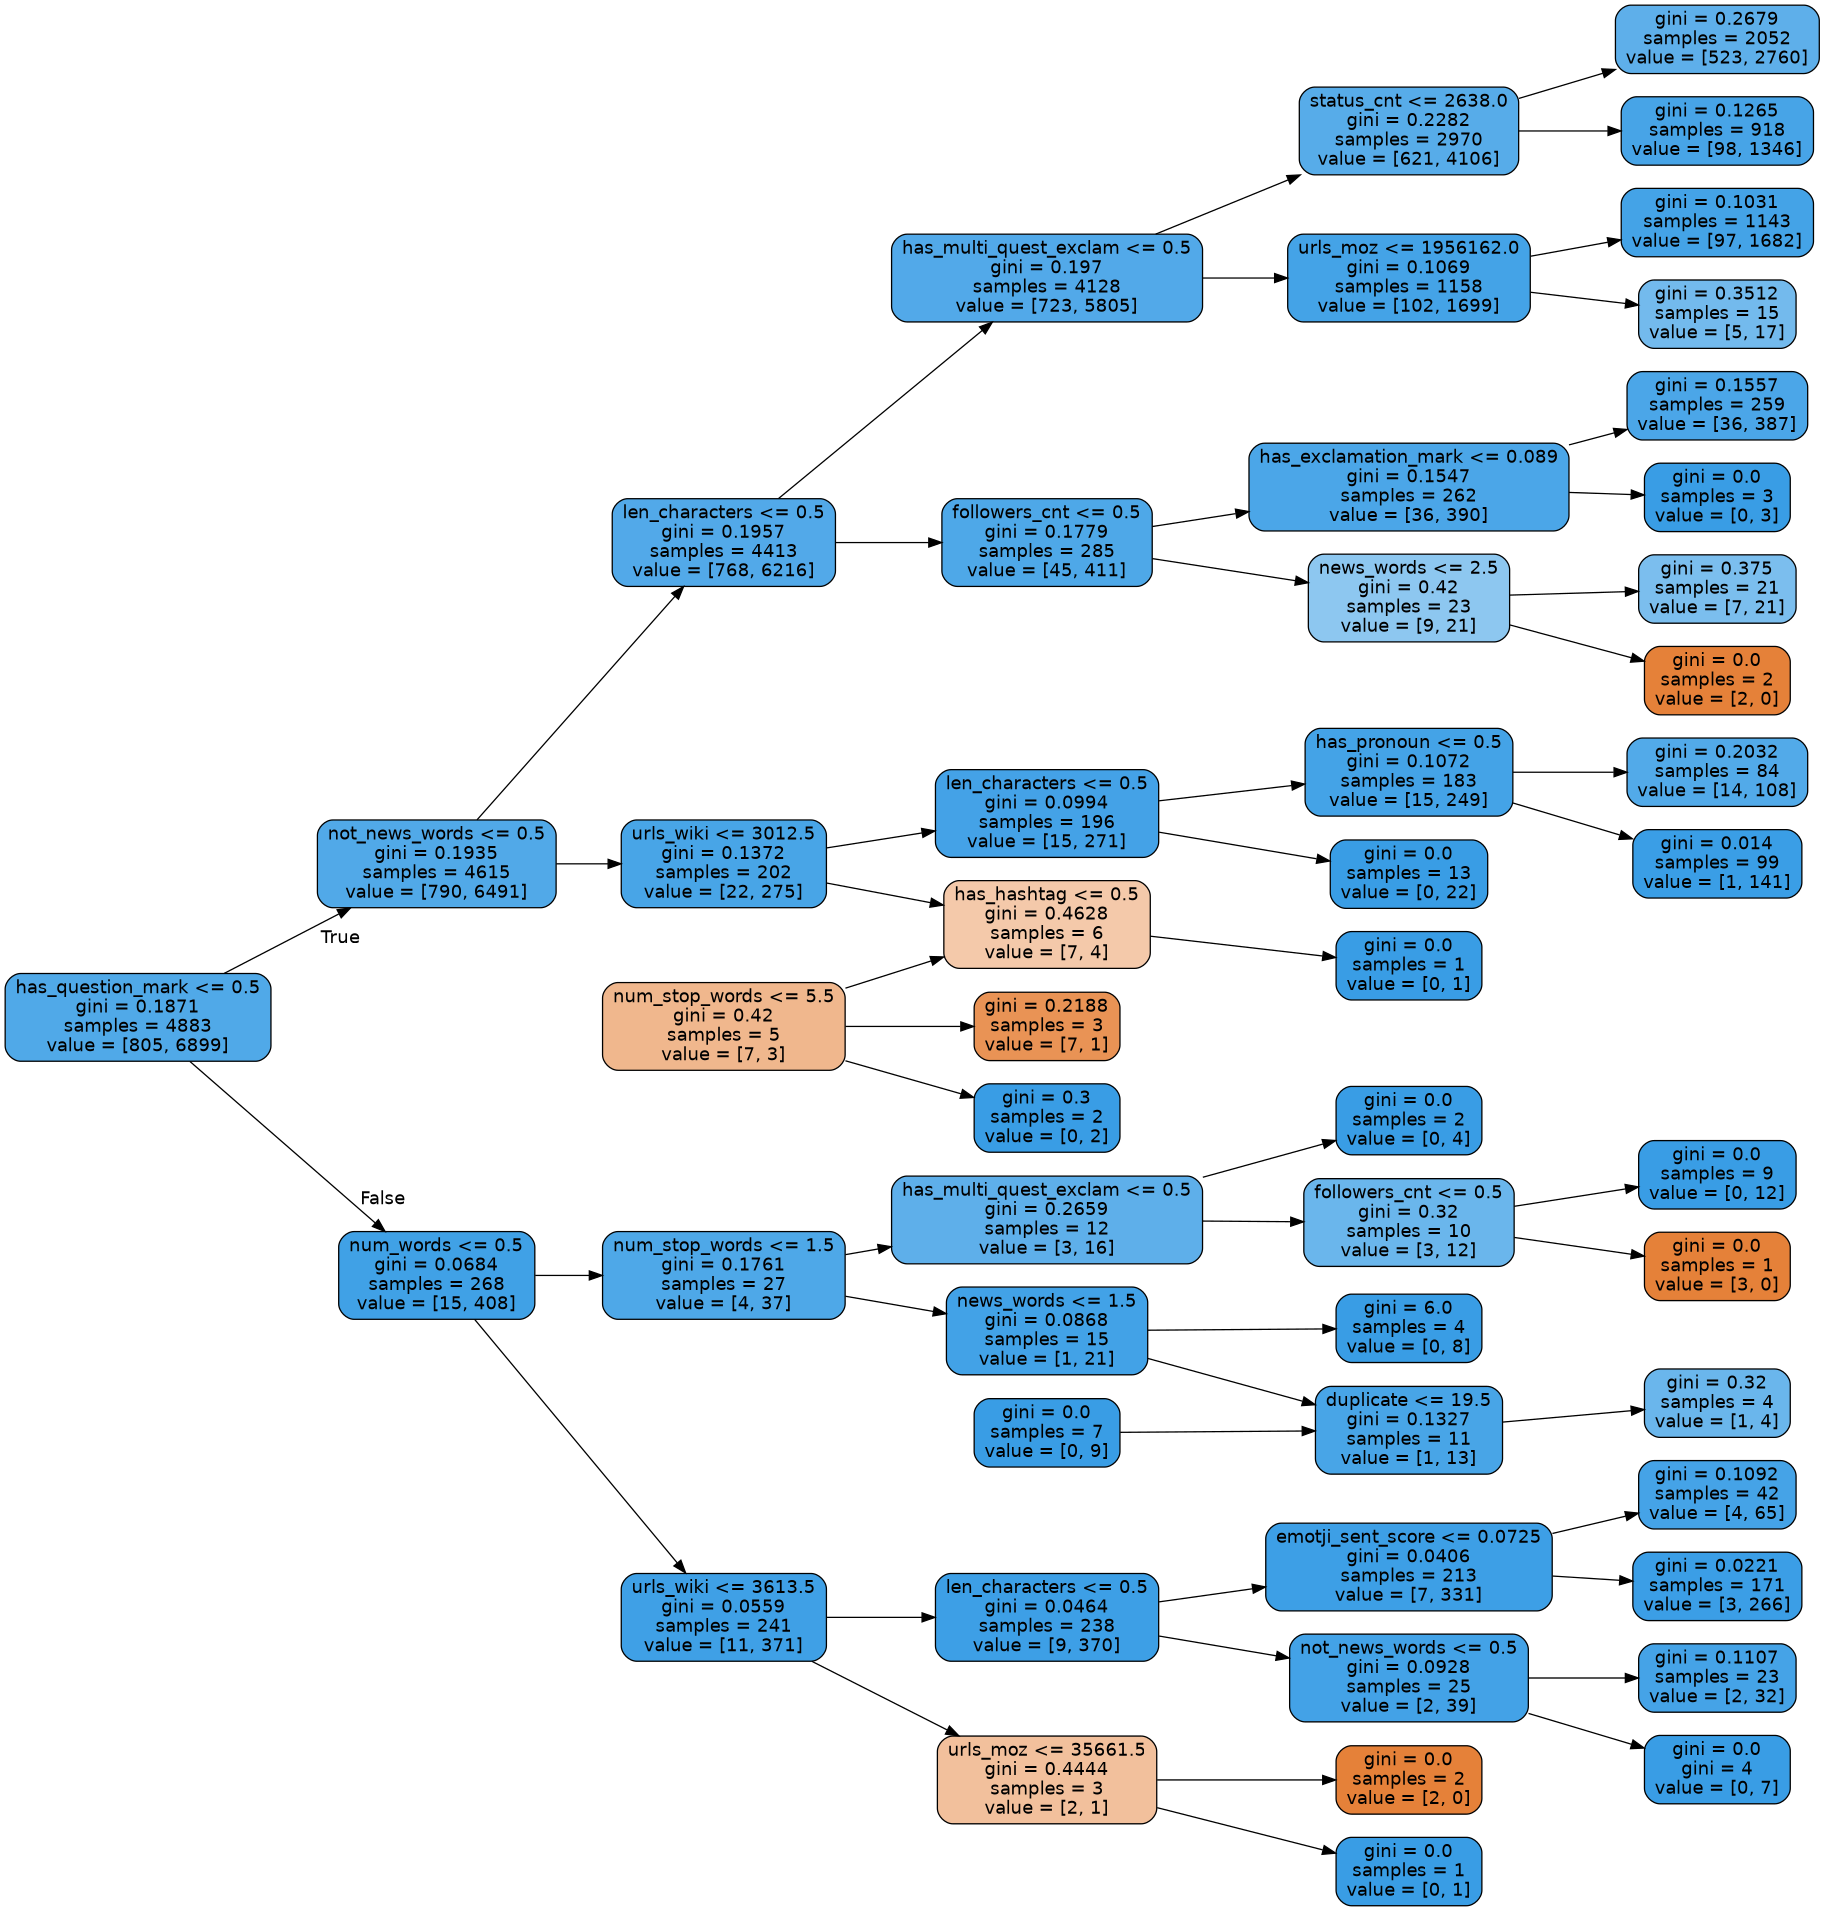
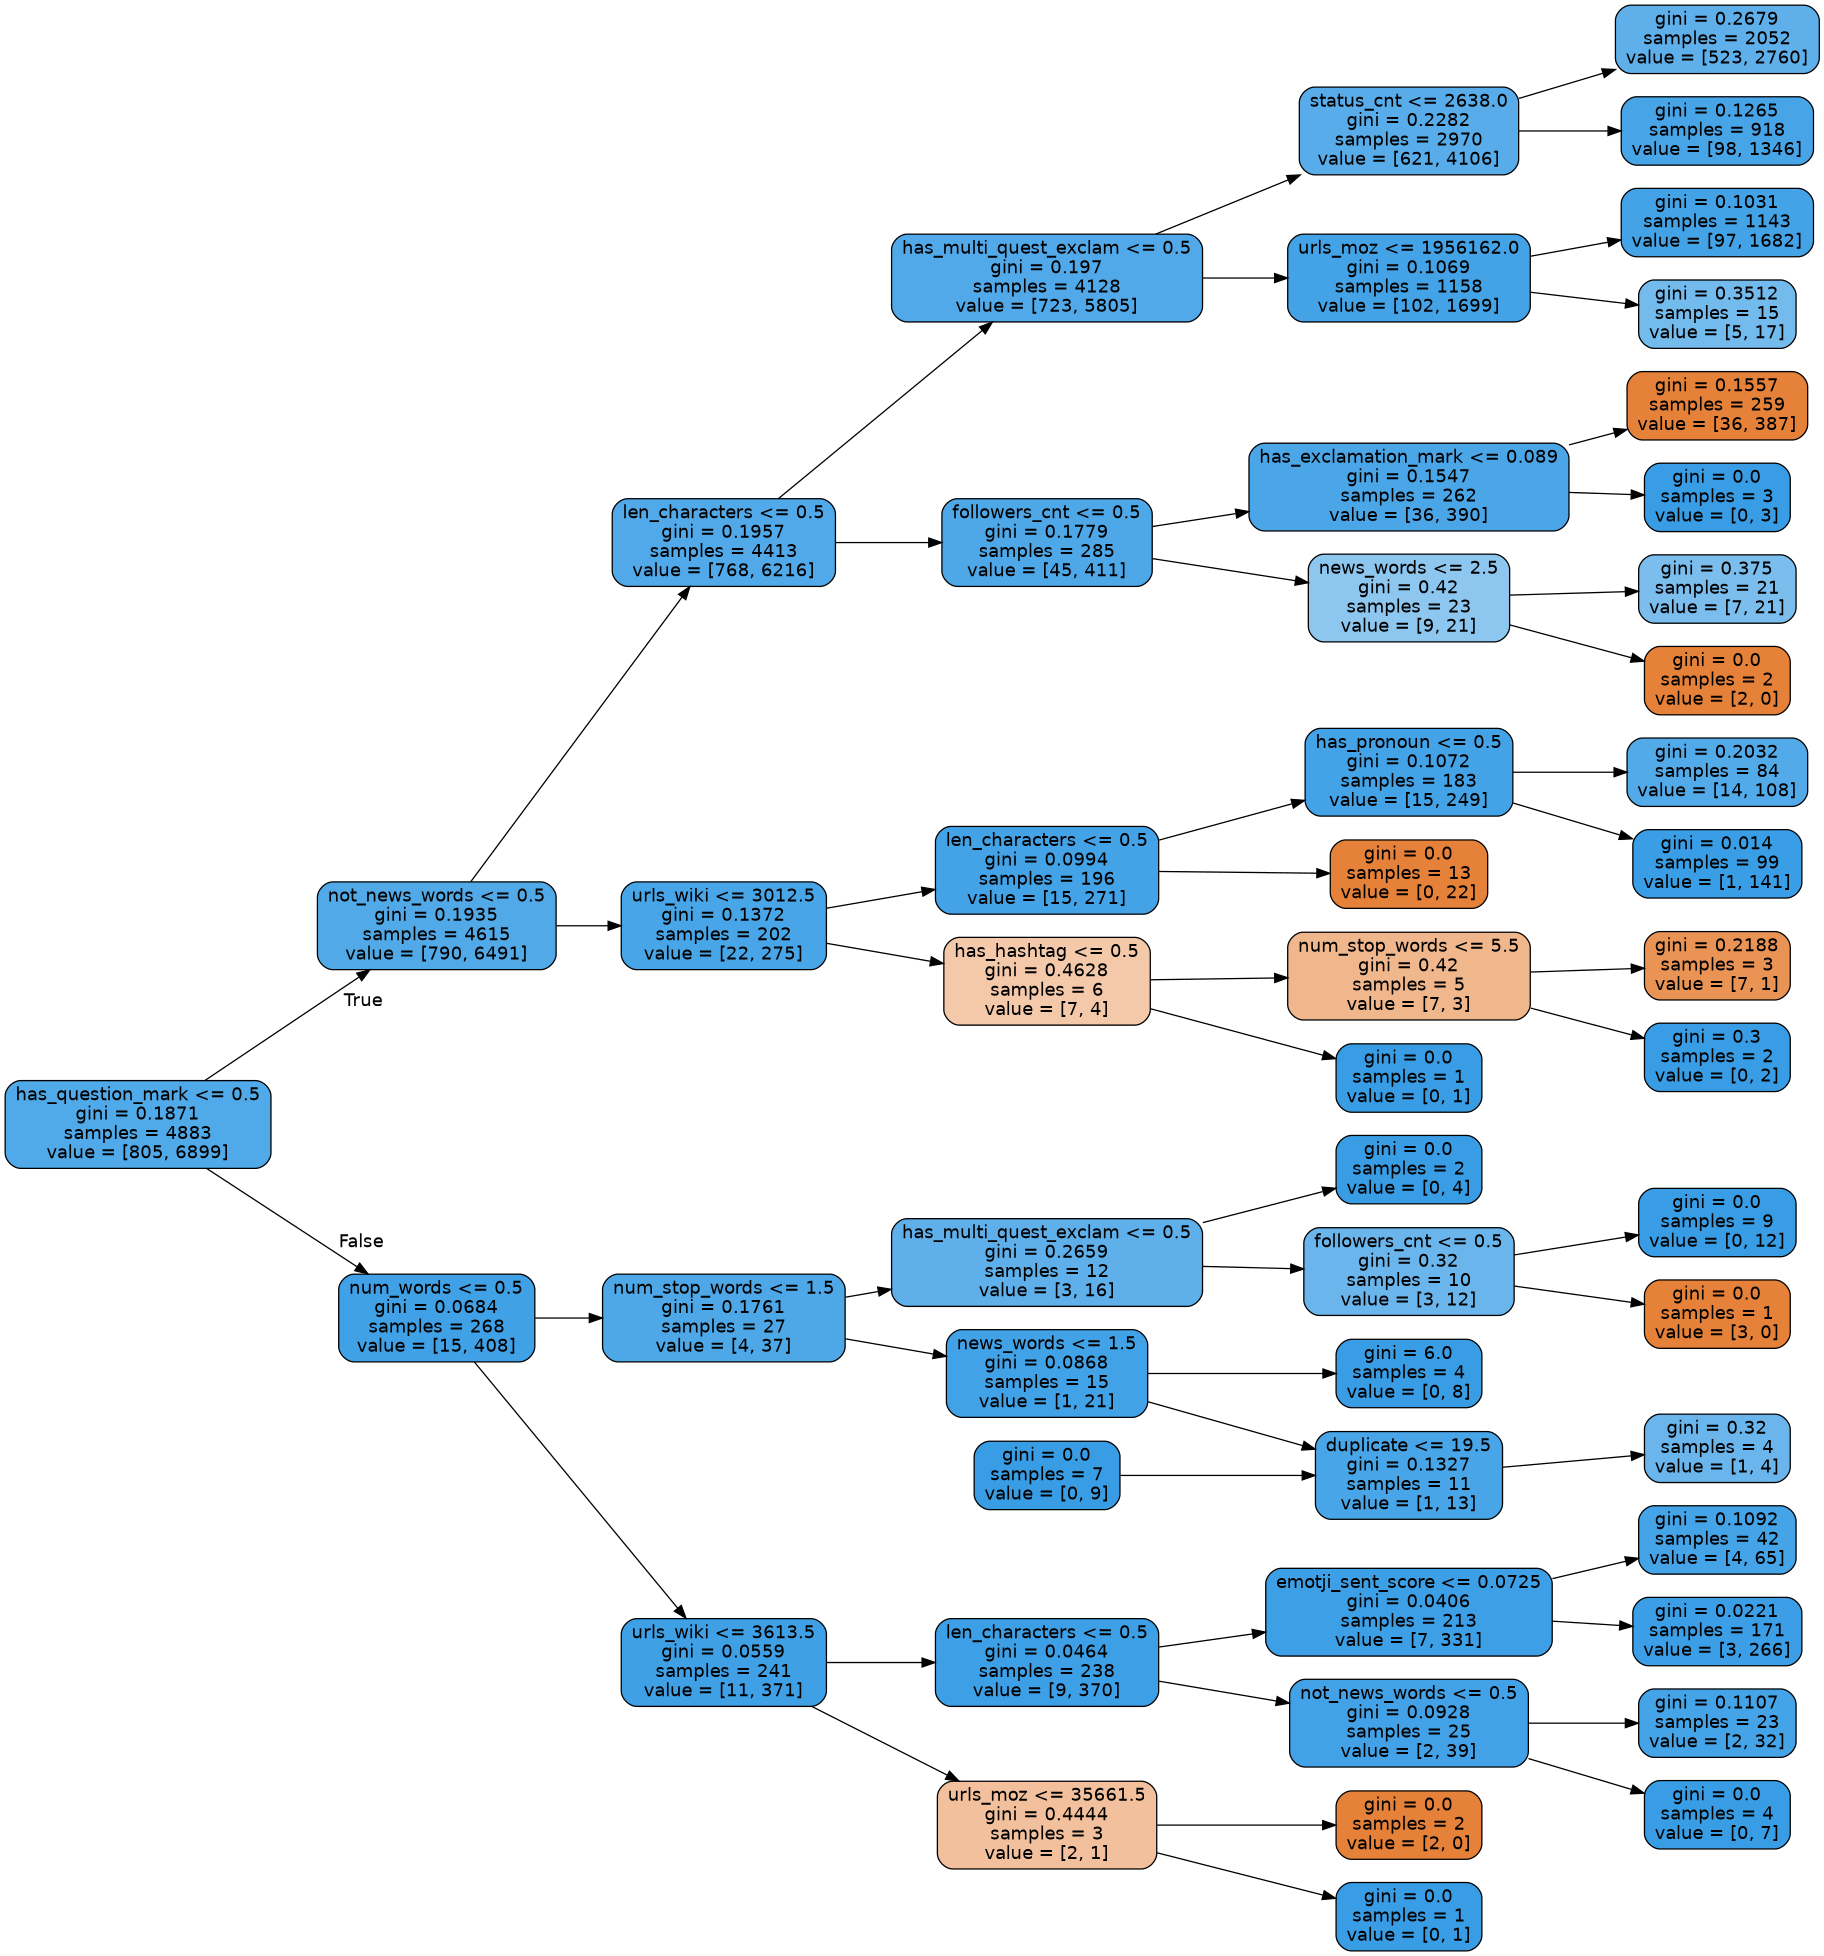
node "gini = 0.1557 samples = 259 value = [36, 387]": fillcolor #399de5e7 -> #e58139ff
node "gini = 0.0 samples = 13 value = [0, 22]": fillcolor #399de5ff -> #e58139ff
edge "num_stop_words <= 5.5 gini = 0.42 samples = 5 value = [7, 3]" -> "has_hashtag <= 0.5 gini = 0.4628 samples = 6 value = [7, 4]": reversed
node "gini = 0.0 gini = 4 value = [0, 7]": label "gini = 0.0 gini = 4 value = [0, 7]" -> "gini = 0.0 samples = 4 value = [0, 7]"
